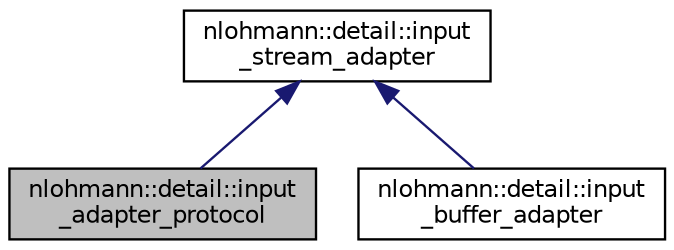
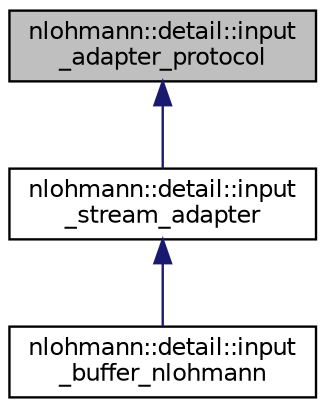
edge "nlohmann::detail::input _adapter_protocol" -> "nlohmann::detail::input _stream_adapter": reversed
node "nlohmann::detail::input _buffer_adapter": label "nlohmann::detail::input _buffer_adapter" -> "nlohmann::detail::input _buffer_nlohmann"
